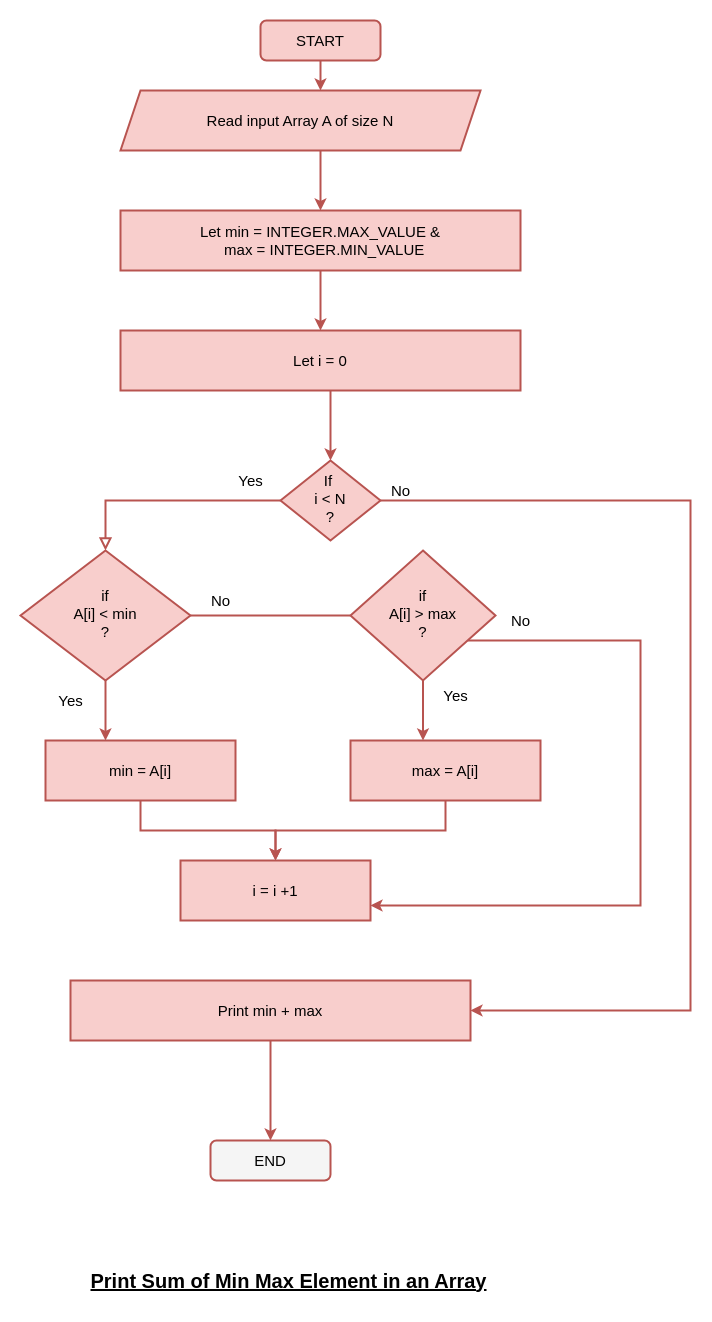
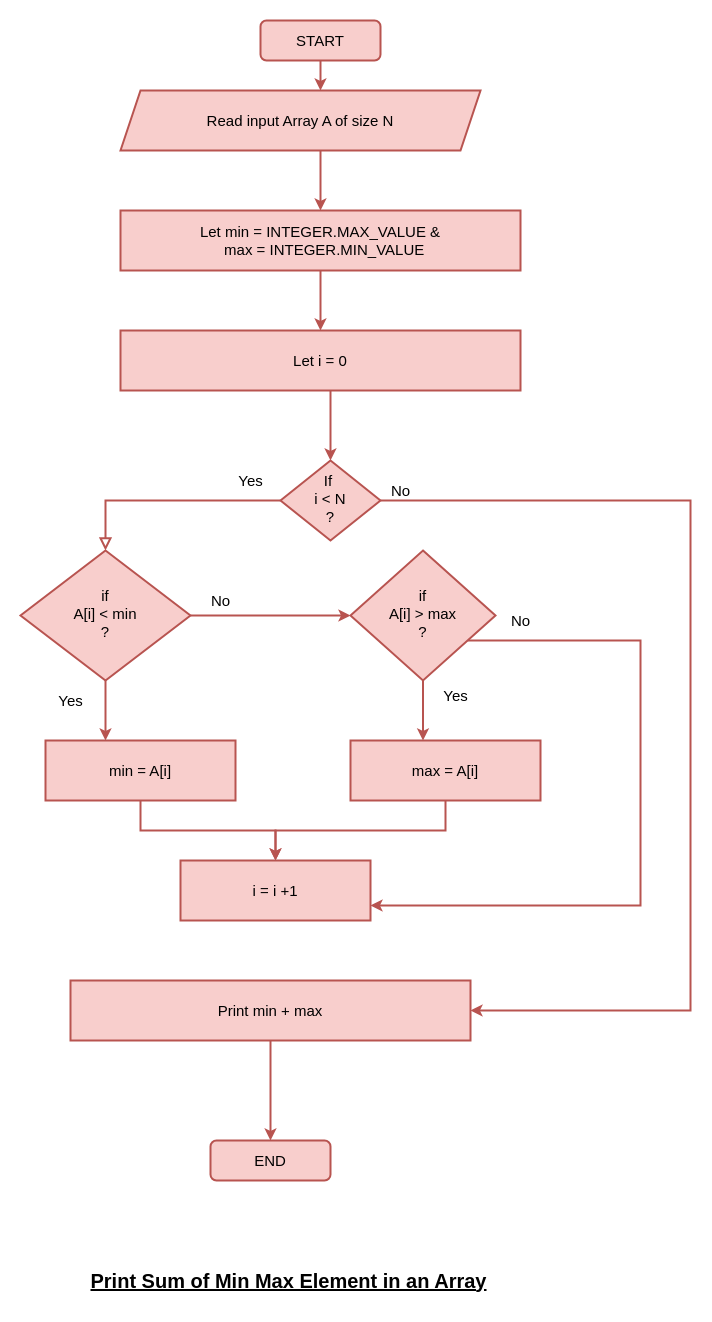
edge "ifA[i] < min?" -- "ifA[i] > max?": arrowhead none -> classic
node "END": fillcolor #f5f5f5 -> #f8cecc
